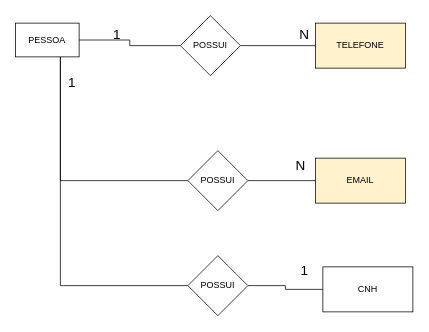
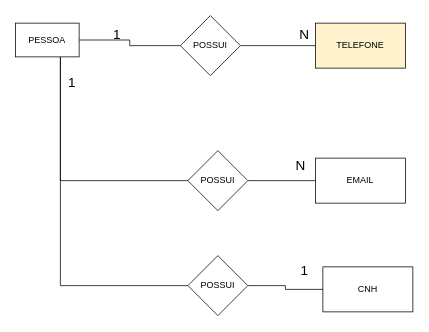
node "EMAIL": fillcolor #fff2cc -> #ffffff
